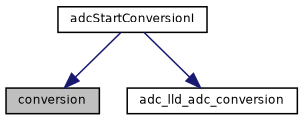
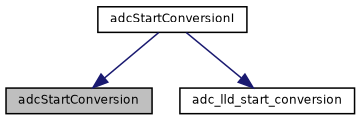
node "conversion": label "conversion" -> "adcStartConversion"
node "adc_lld_adc_conversion": label "adc_lld_adc_conversion" -> "adc_lld_start_conversion"
